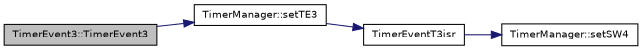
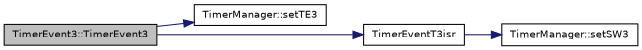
edge "TimerManager::setTE3" -> "TimerEventT3isr": now "TimerEvent3::TimerEvent3" -> "TimerEventT3isr"
node "TimerManager::setSW4": label "TimerManager::setSW4" -> "TimerManager::setSW3"
